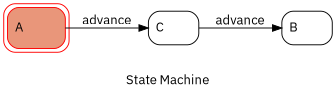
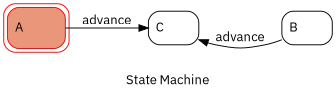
edge "C" -> "B": reversed
